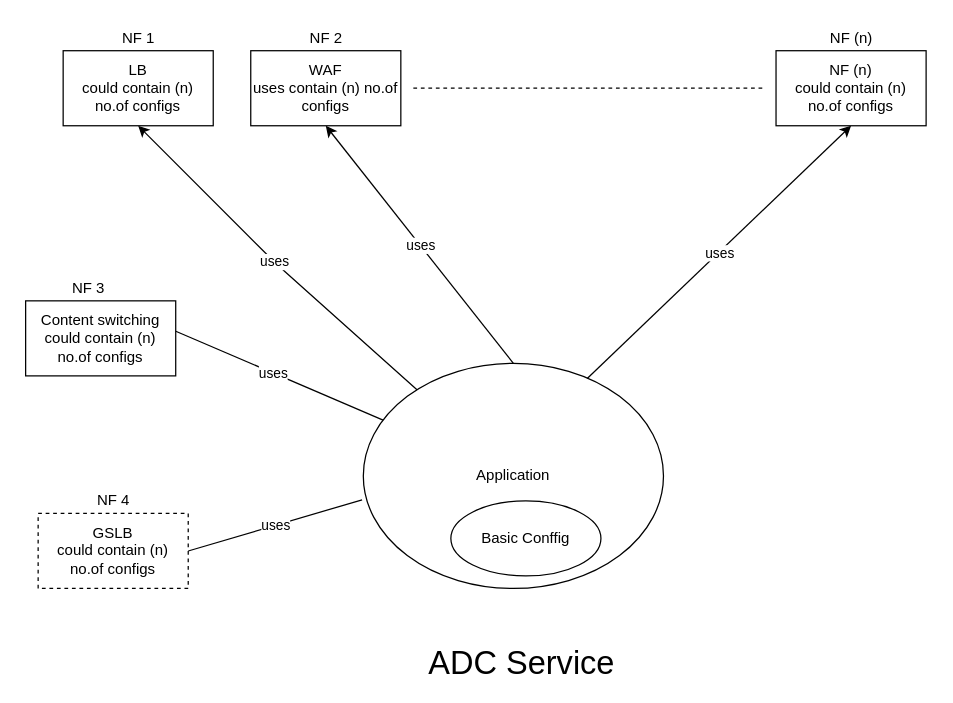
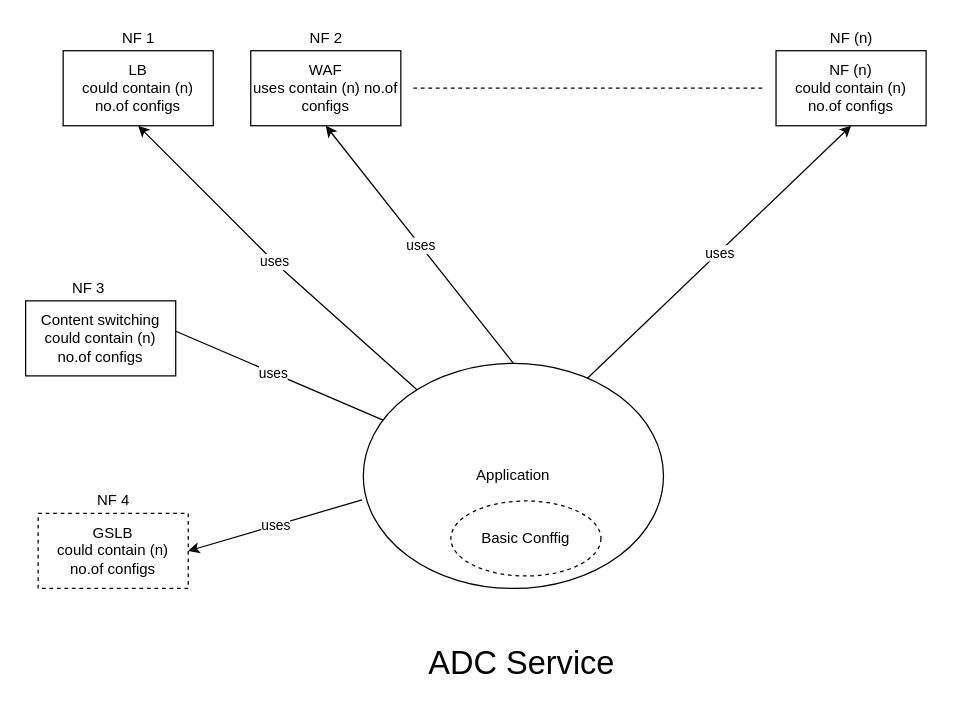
node "Basic Conffig": style solid -> dashed
edge "Application" -- "GSLB could contain (n) no.of configs": arrowhead none -> classic
